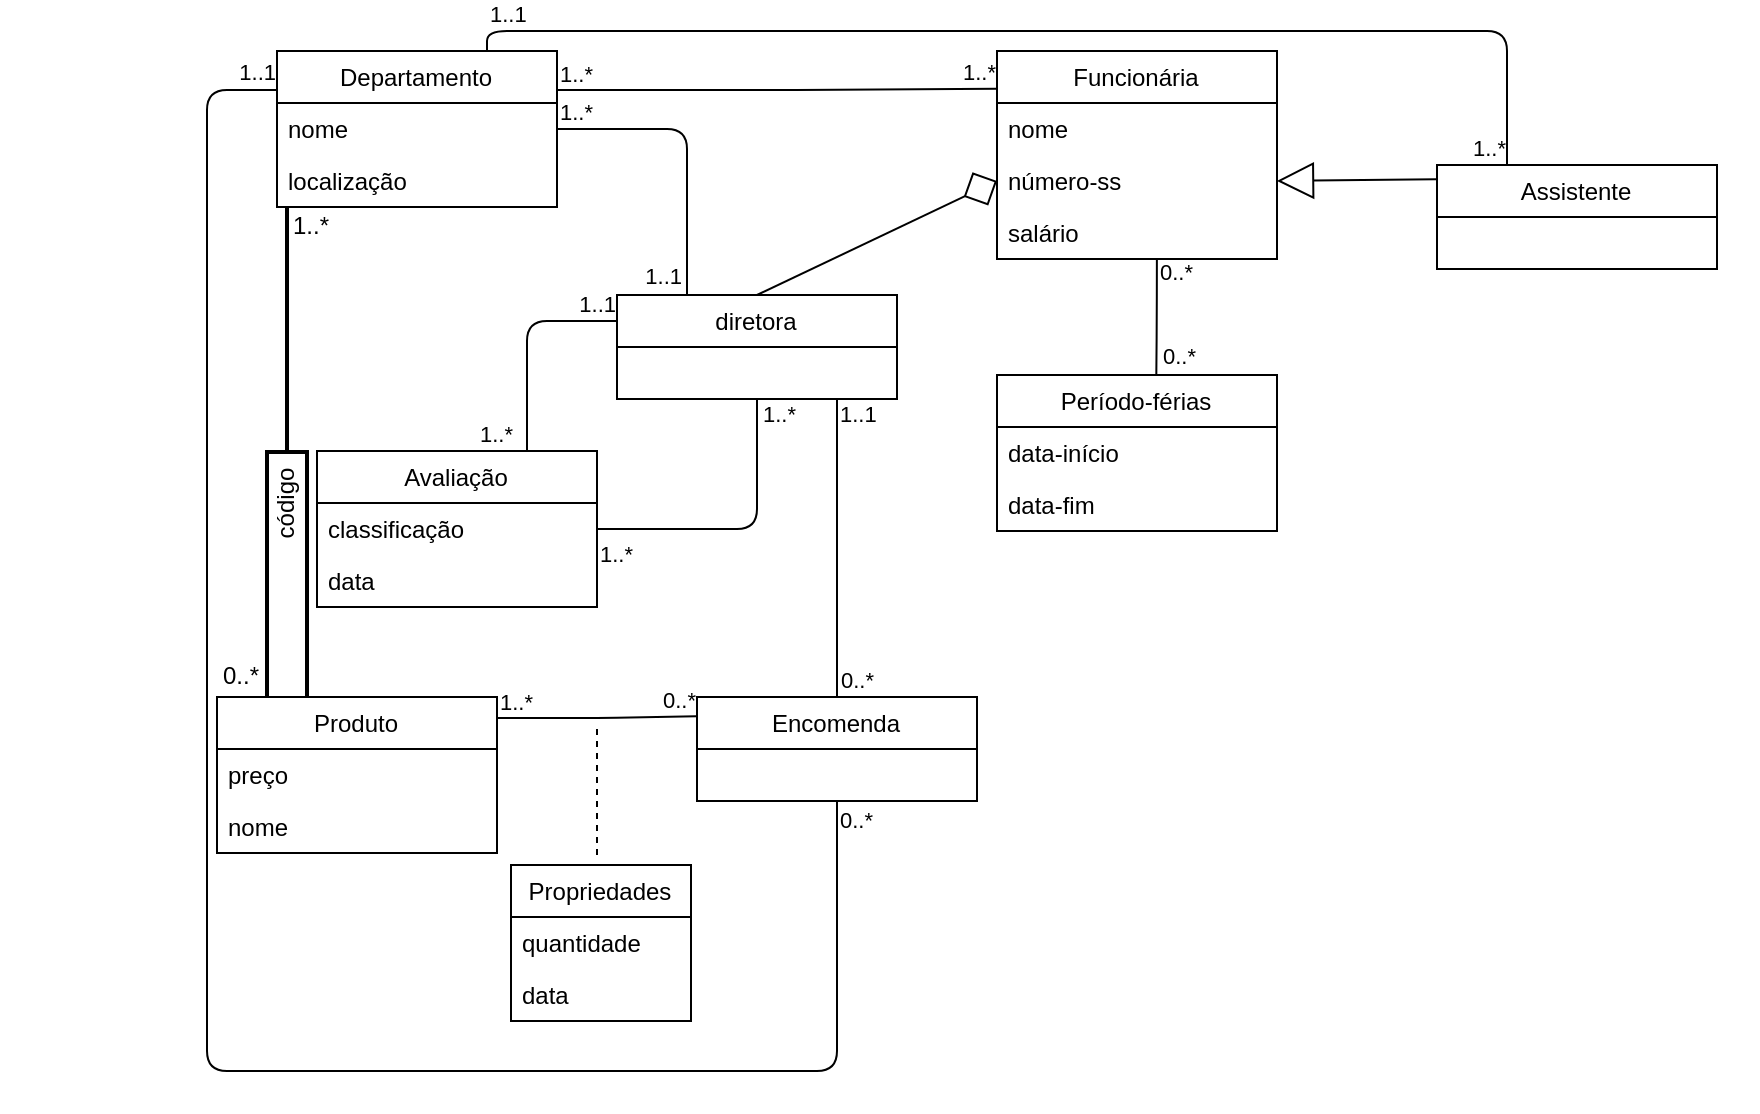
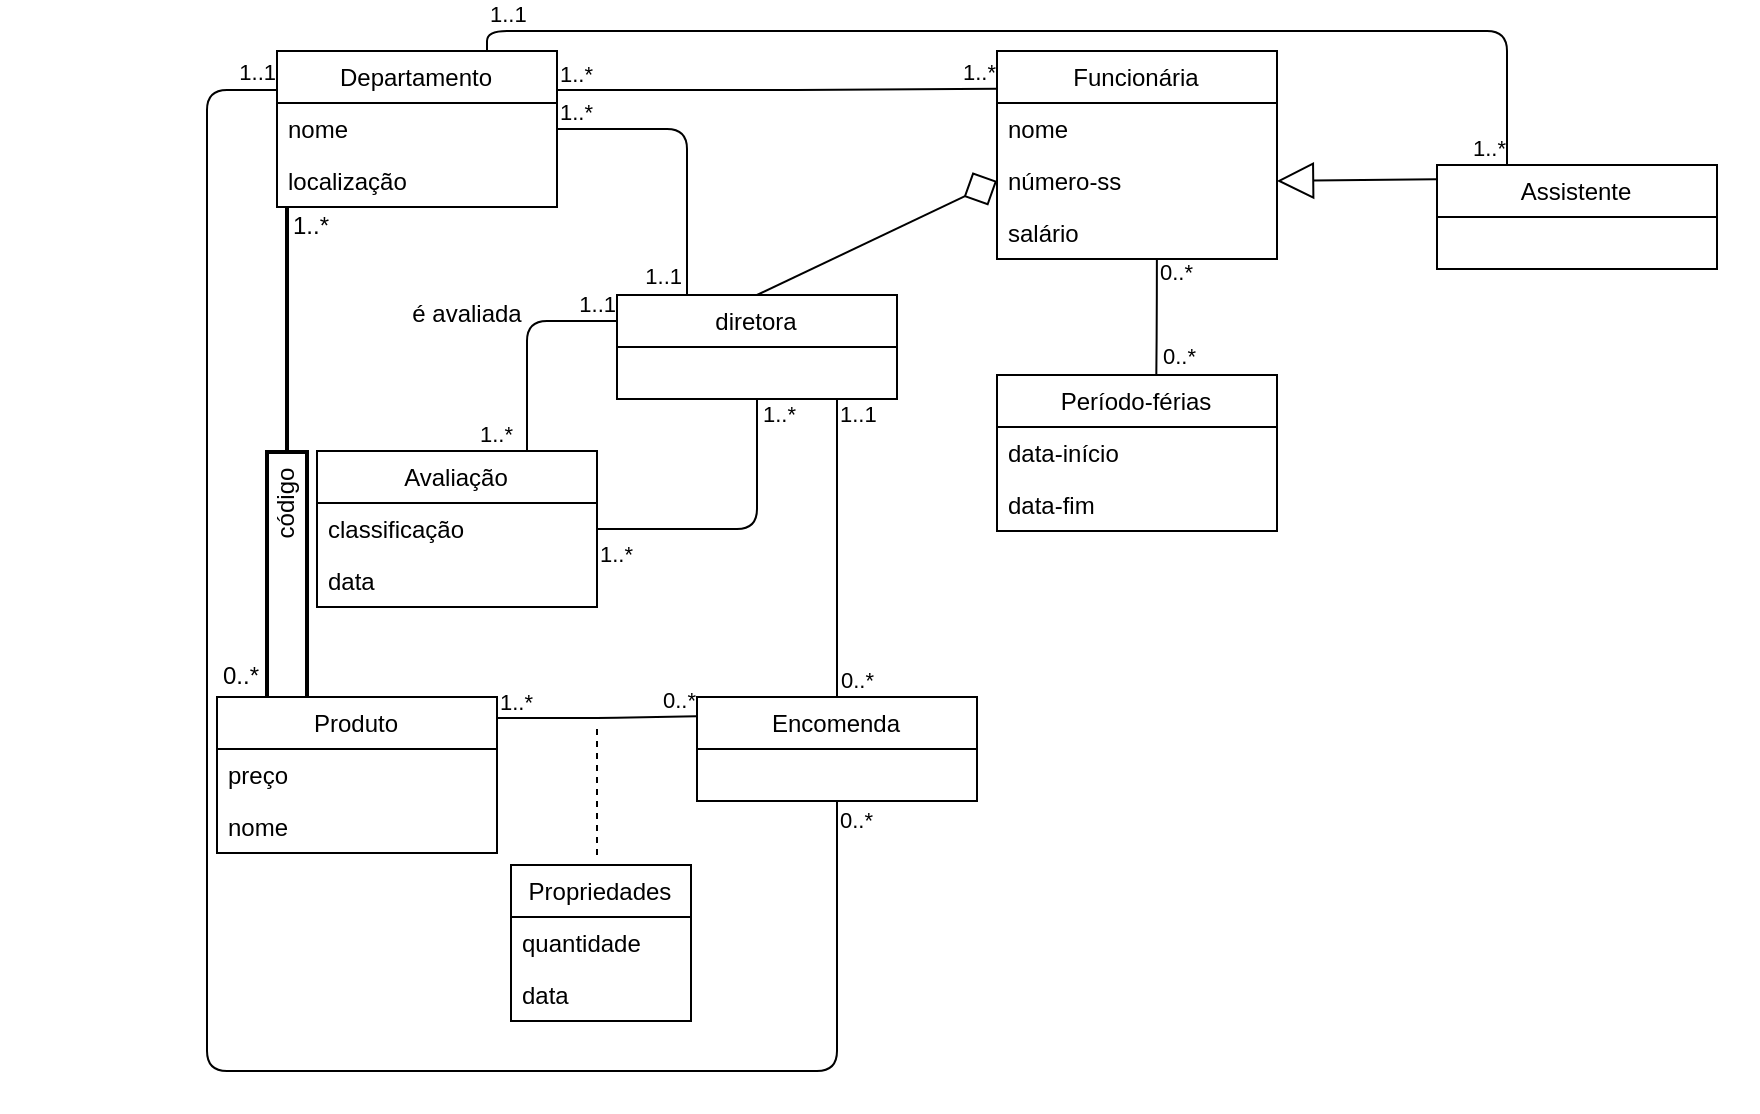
node "é avaliada": added
